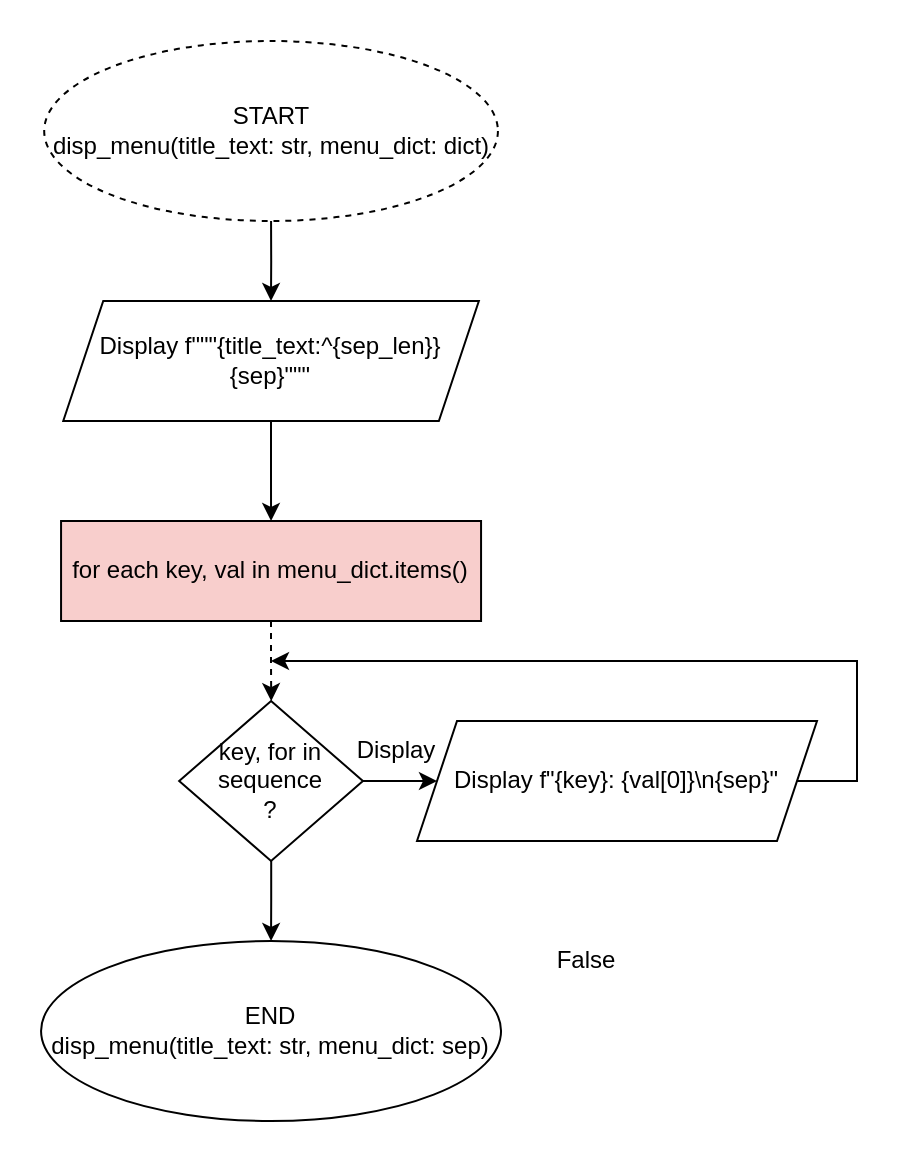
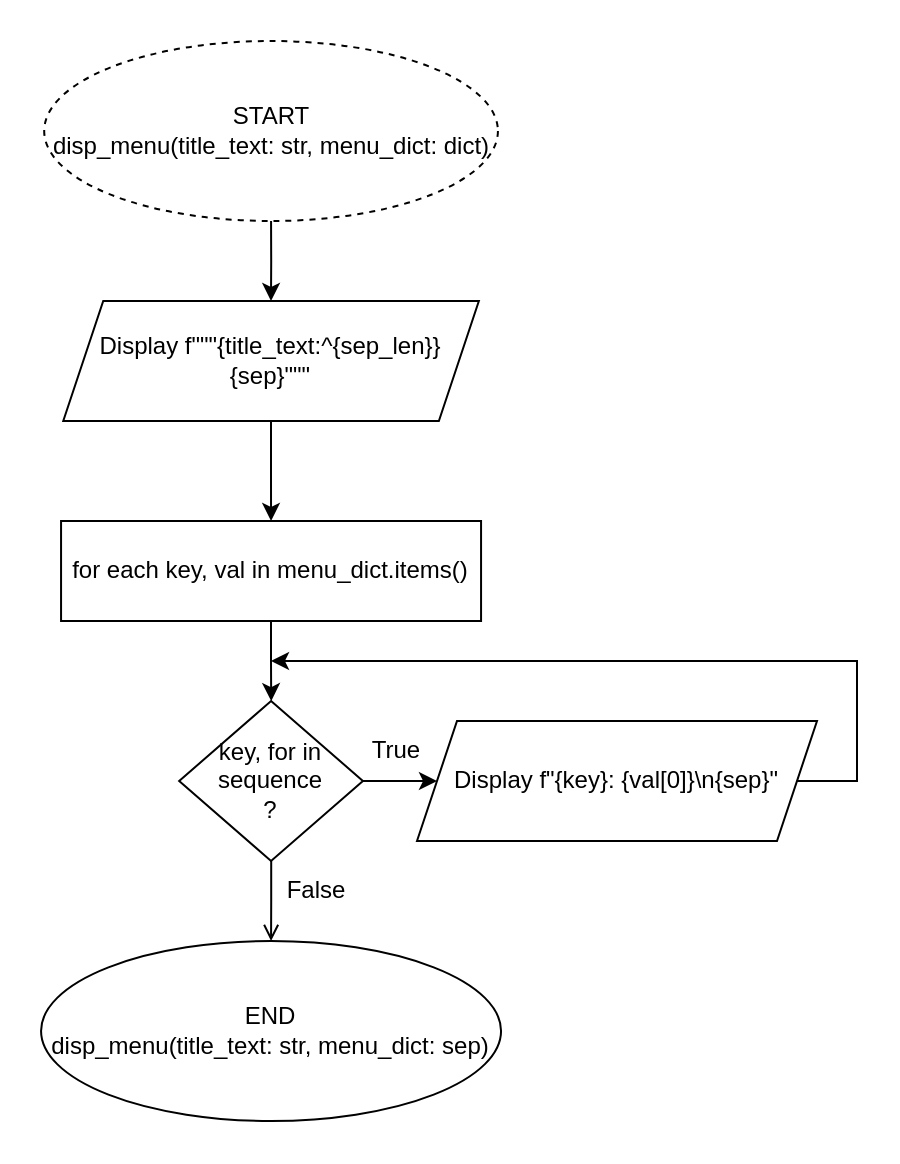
node "for each key, val in menu_dict.items()": fillcolor #f8cecc -> #ffffff
edge "for each key, val in menu_dict.items()" -> "key, for in sequence ?": style dashed -> solid
node "Display": label "Display" -> "True"
edge "key, for in sequence ?" -> "END disp_menu(title_text: str, menu_dict: sep)": arrowhead classic -> open
node "False": moved (587, 961) -> (317, 891)
